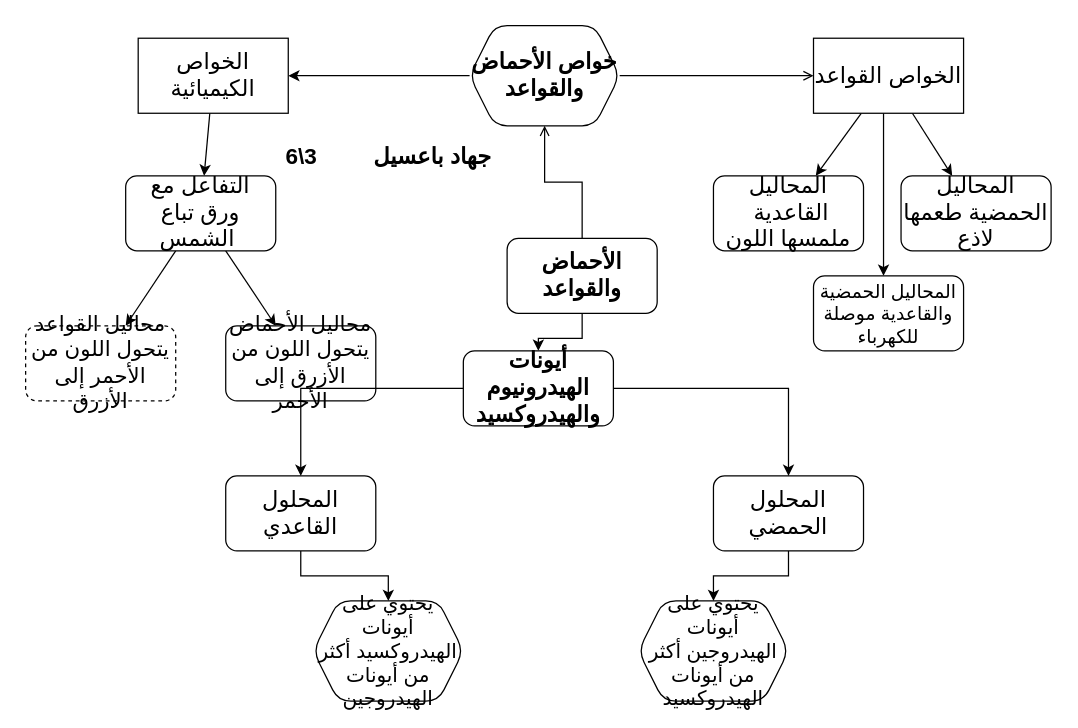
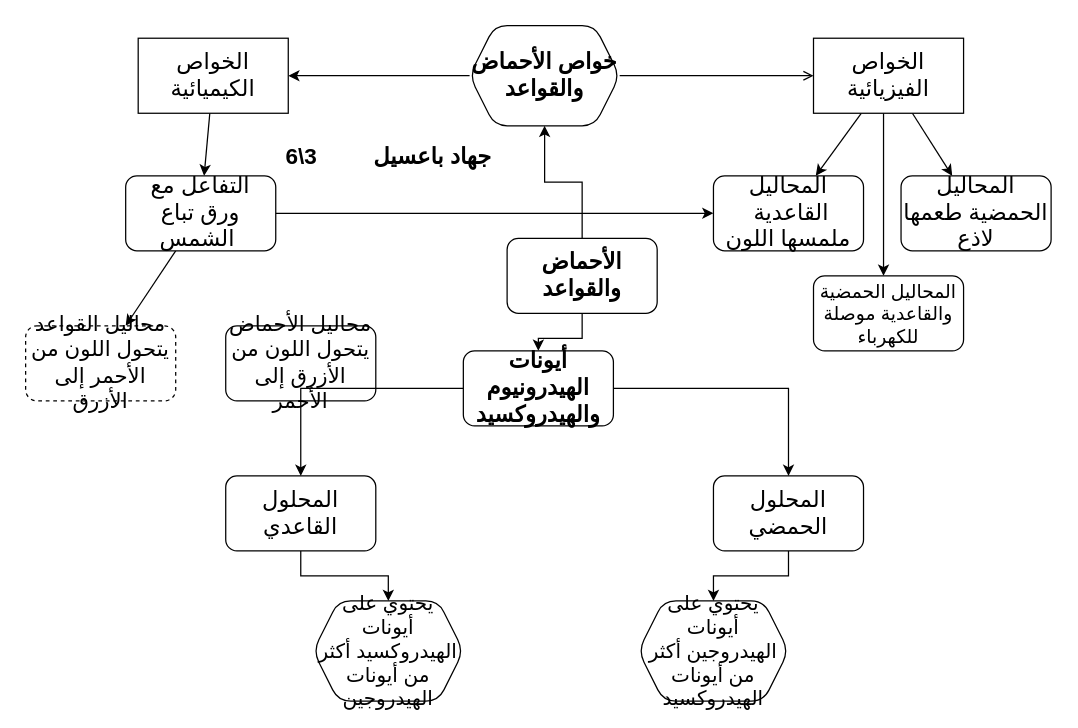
node "الخواص القواعد": label "الخواص القواعد" -> "الخواص الفيزيائية"
edge "الأحماض والقواعد" -> "خواص الأحماض والقواعد": arrowhead open -> classic
edge "التفاعل مع ورق تباع الشمس" -> "محاليل الأحماض يتحول اللون من الأزرق إلى الأحمر": now "التفاعل مع ورق تباع الشمس" -> "المحاليل القاعدية ملمسها اللون"
